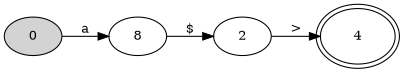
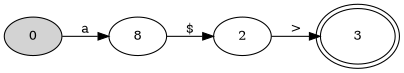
node "4": label "4" -> "3"
